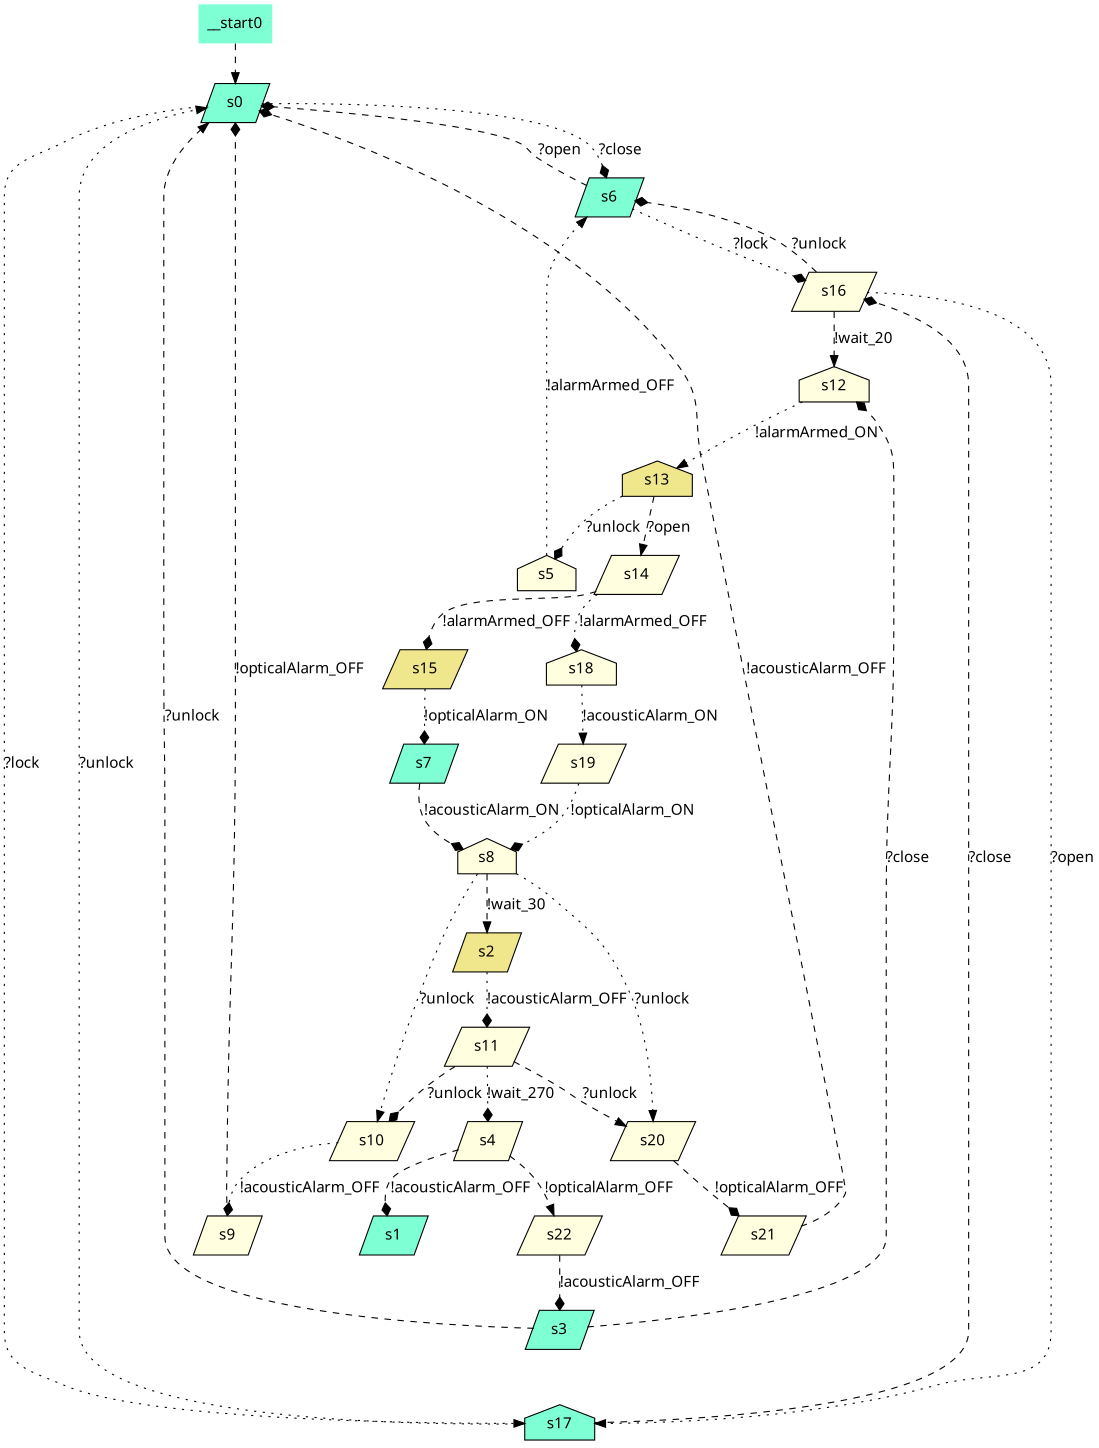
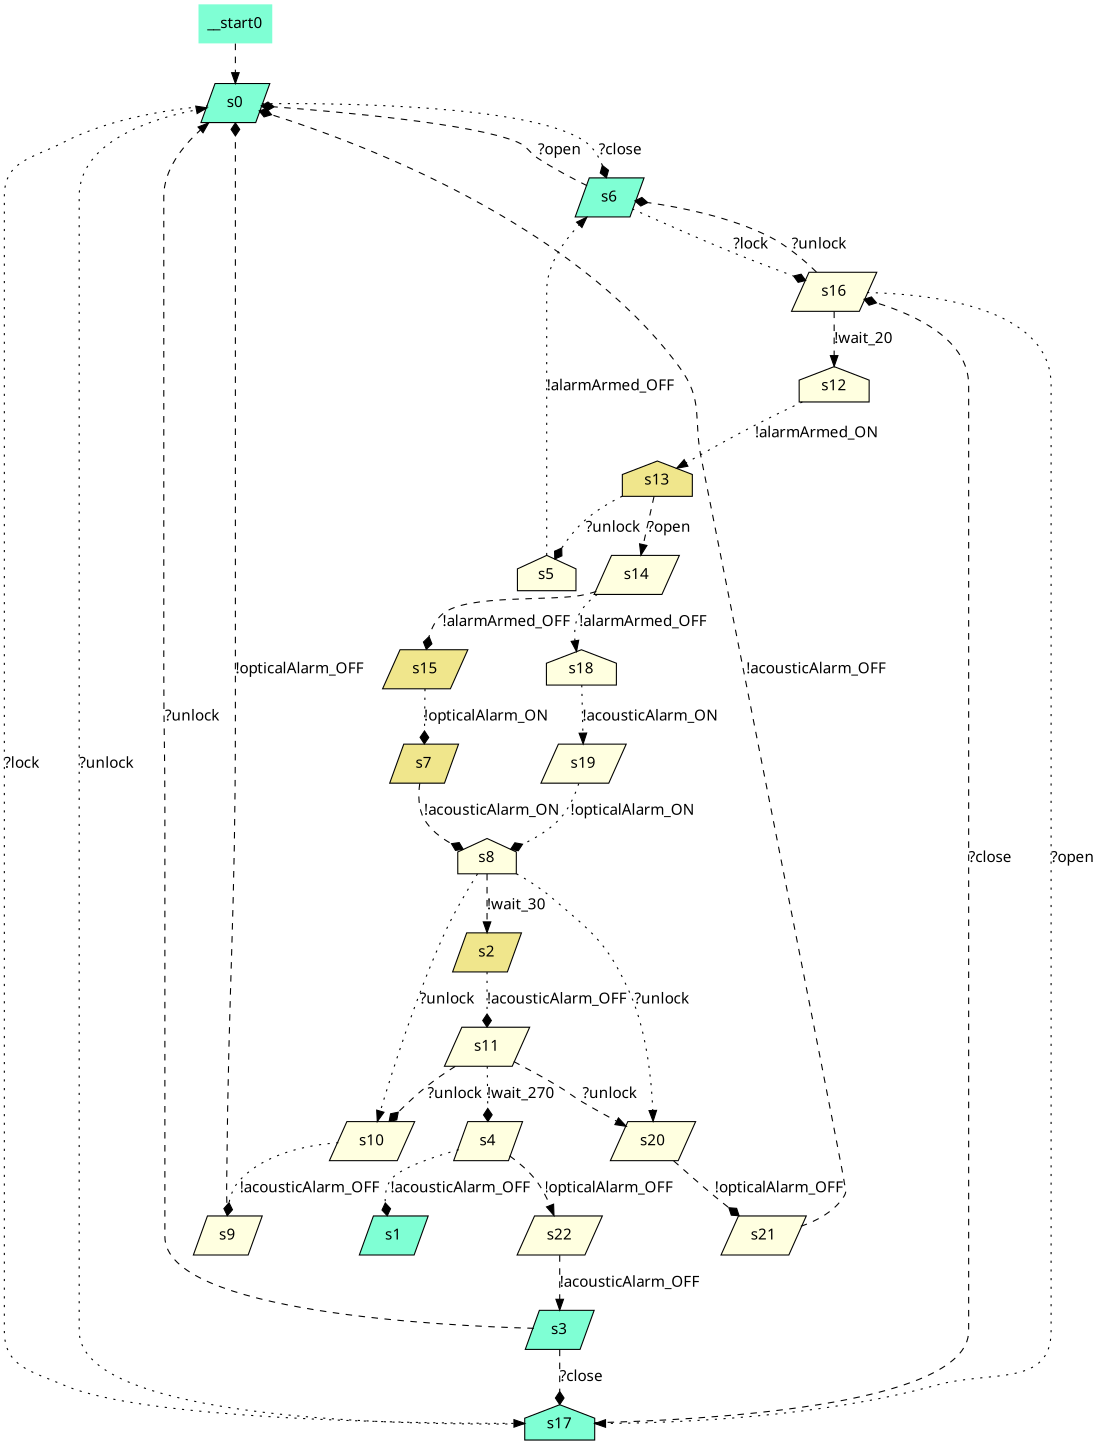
edge "s14" -> "s18": arrowhead diamond -> normal
node "s7": fillcolor aquamarine -> khaki
edge "s3" -> "s12": now "s3" -> "s17"
edge "s4" -> "s1": style dashed -> dotted
edge "s22" -> "s3": arrowhead diamond -> normal
